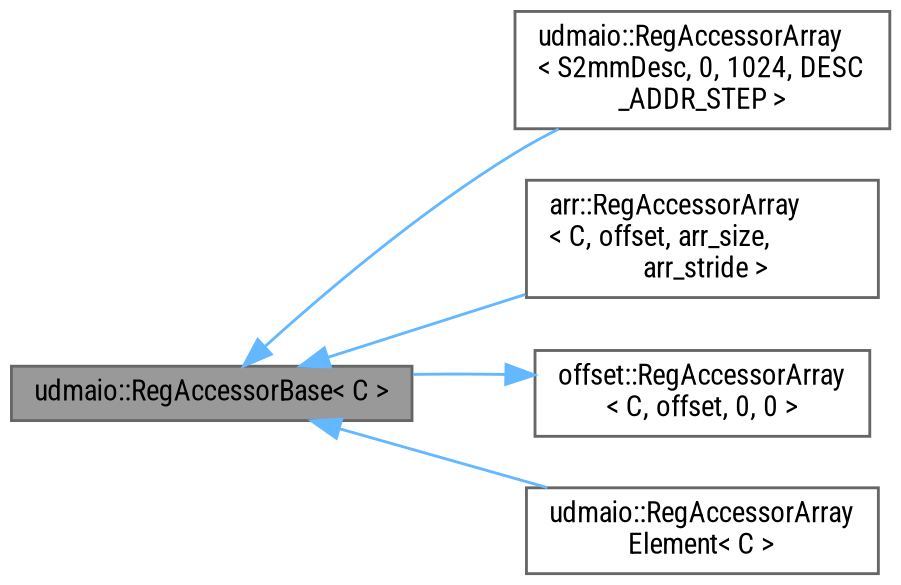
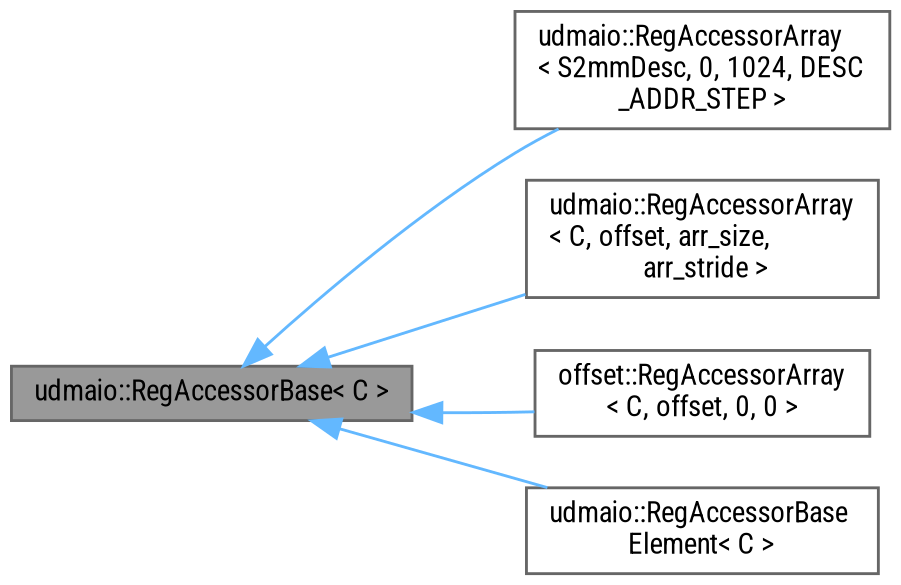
node "arr::RegAccessorArray < C, offset, arr_size, arr_stride >": label "arr::RegAccessorArray < C, offset, arr_size, arr_stride >" -> "udmaio::RegAccessorArray < C, offset, arr_size, arr_stride >"
edge "udmaio::RegAccessorBase< C >" -> "offset::RegAccessorArray < C, offset, 0, 0 >": reversed
node "udmaio::RegAccessorArray Element< C >": label "udmaio::RegAccessorArray Element< C >" -> "udmaio::RegAccessorBase Element< C >"
